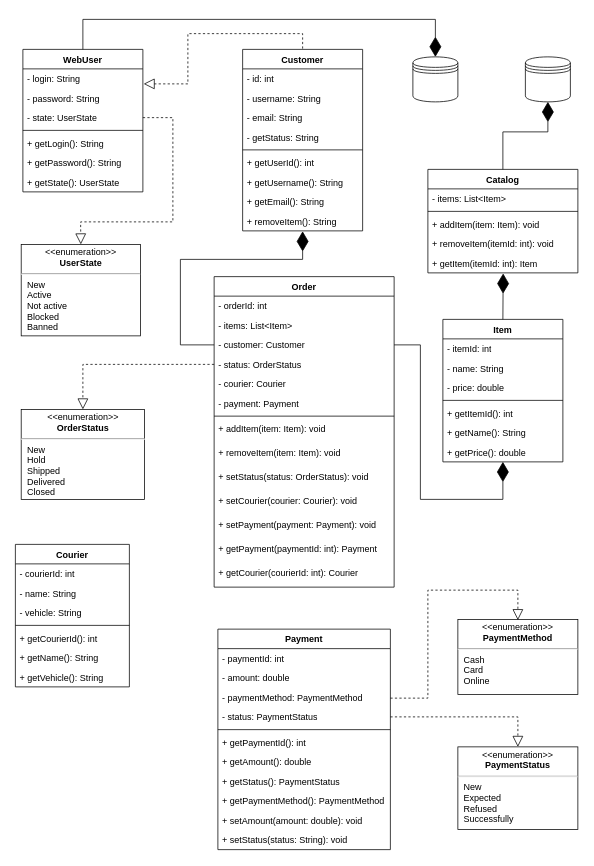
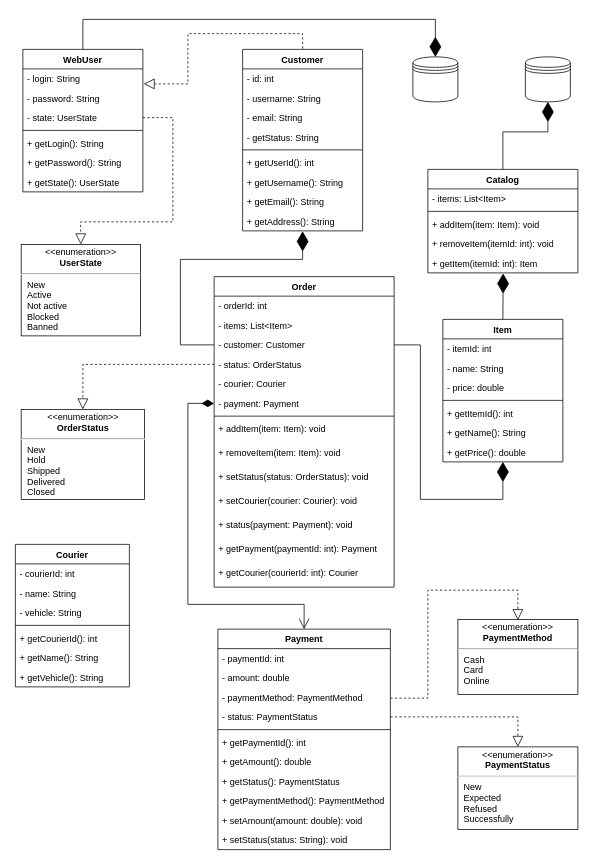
node "+ removeItem(): String": label "+ removeItem(): String" -> "+ getAddress(): String"
node "+ setPayment(payment: Payment): void": label "+ setPayment(payment: Payment): void" -> "+ status(payment: Payment): void"
edge "- payment: Payment" -- "Payment": added
